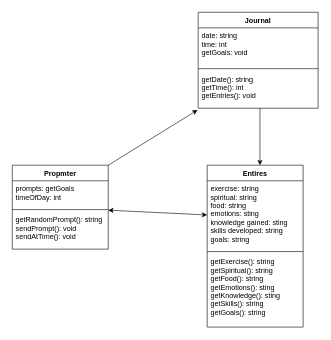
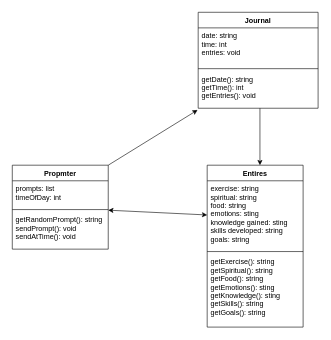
node "date: string time: int getGoals: void": label "date: string time: int getGoals: void" -> "date: string time: int entries: void"
node "prompts: getGoals timeOfDay: int": label "prompts: getGoals timeOfDay: int" -> "prompts: list timeOfDay: int"
